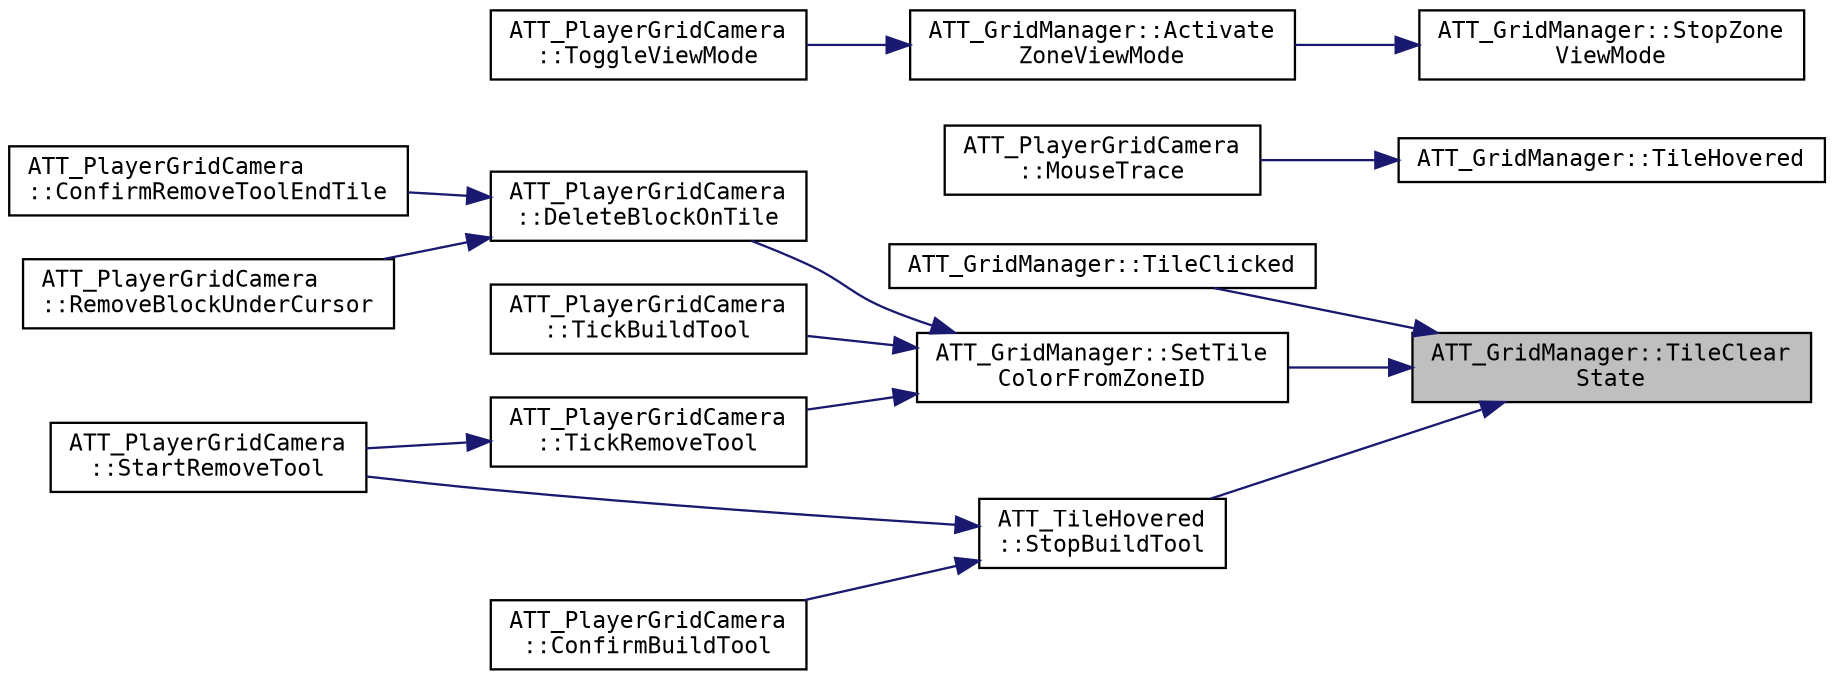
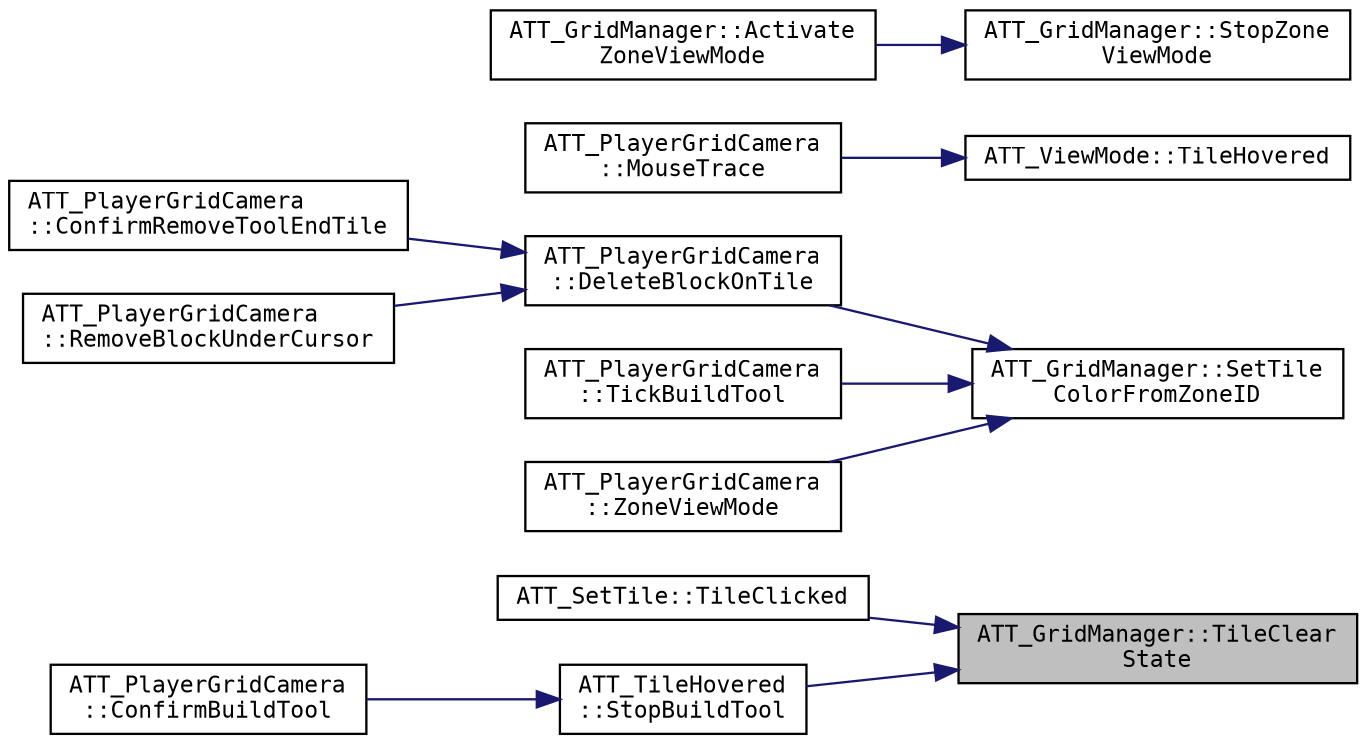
node "ATT_PlayerGridCamera ::ToggleViewMode": removed
node "ATT_GridManager::TileHovered": label "ATT_GridManager::TileHovered" -> "ATT_ViewMode::TileHovered"
node "ATT_GridManager::TileClicked": label "ATT_GridManager::TileClicked" -> "ATT_SetTile::TileClicked"
edge "ATT_GridManager::SetTile ColorFromZoneID" -> "ATT_GridManager::TileClear State": removed
node "ATT_PlayerGridCamera ::TickRemoveTool": label "ATT_PlayerGridCamera ::TickRemoveTool" -> "ATT_PlayerGridCamera ::ZoneViewMode"
node "ATT_PlayerGridCamera ::StartRemoveTool": removed
